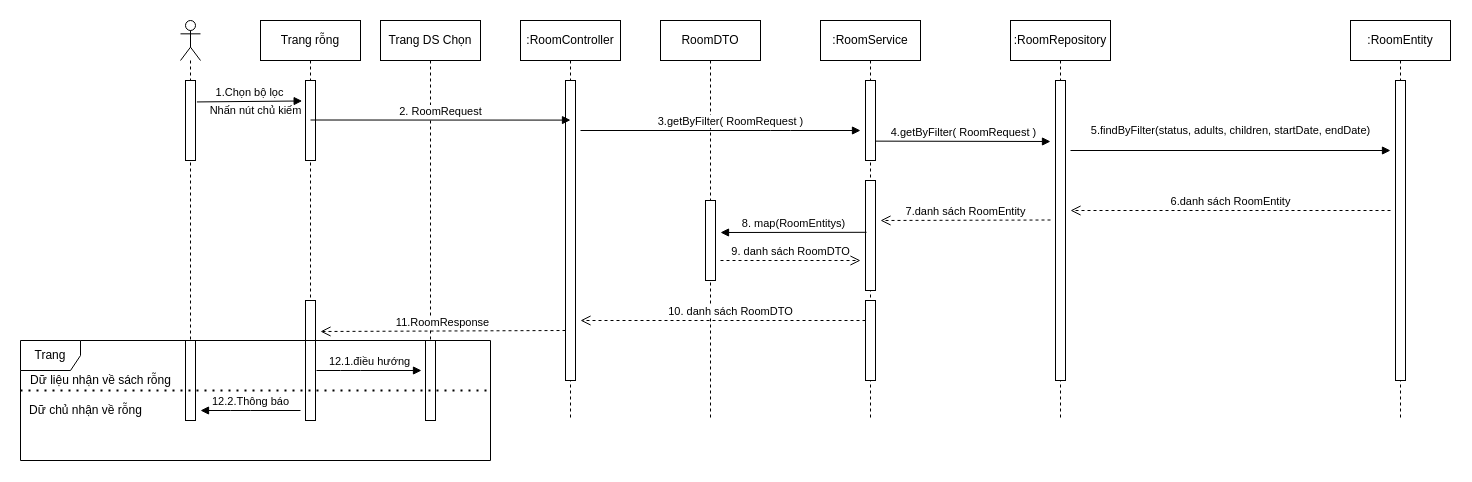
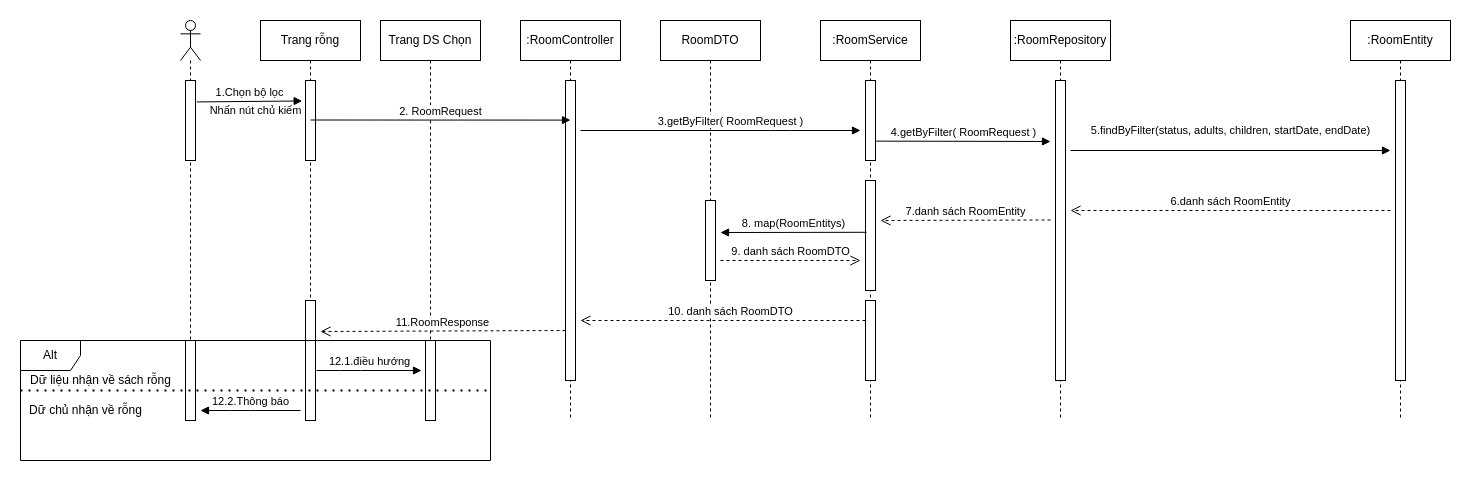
node "Trang": label "Trang" -> "Alt"
